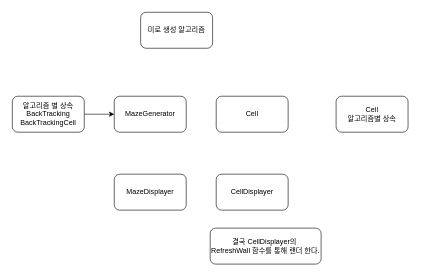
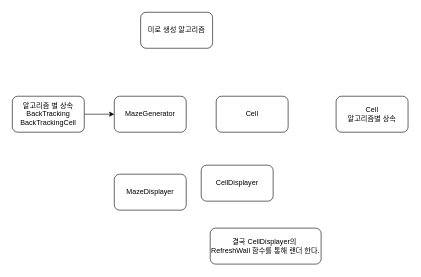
node "CellDisplayer": moved (252, 192) -> (237, 183)
